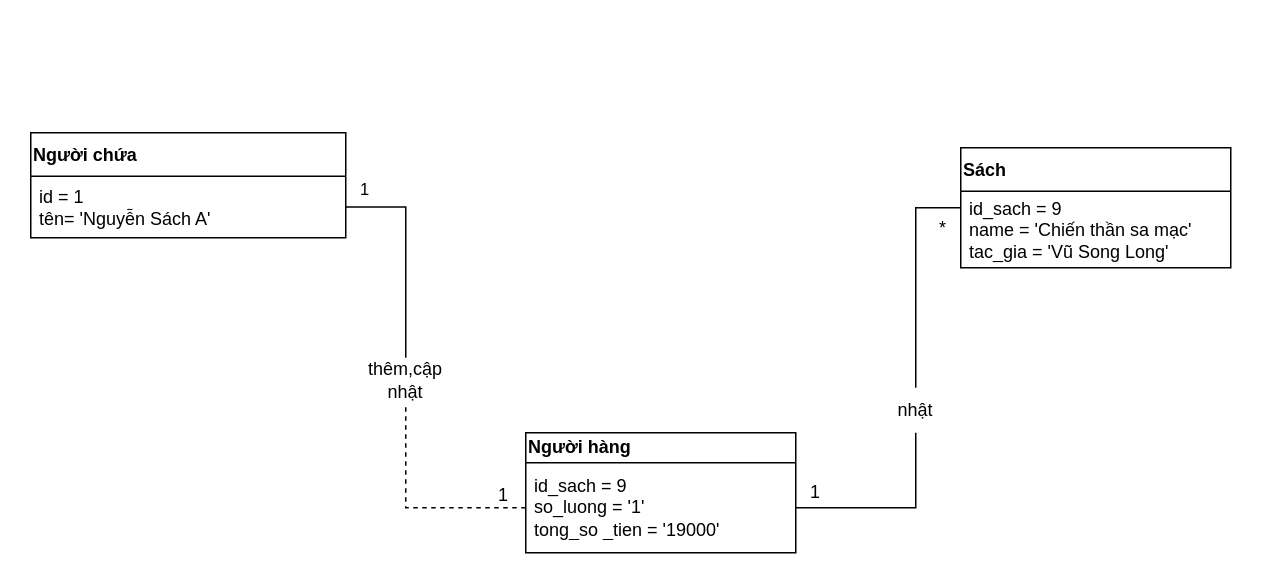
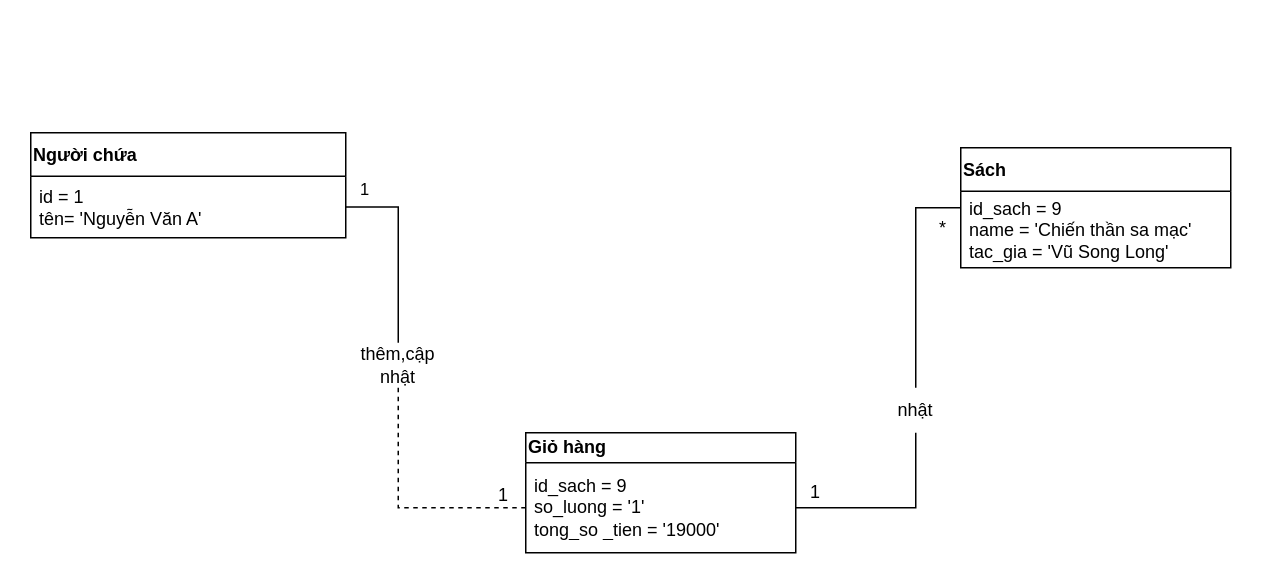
node "id = 1 tên= 'Nguyễn Sách A'": label "id = 1 tên= 'Nguyễn Sách A'" -> "id = 1 tên= 'Nguyễn Văn A'"
node "thêm,cập nhật": moved (406, 380) -> (398, 365)
node "Người hàng": label "Người hàng" -> "Giỏ hàng"
